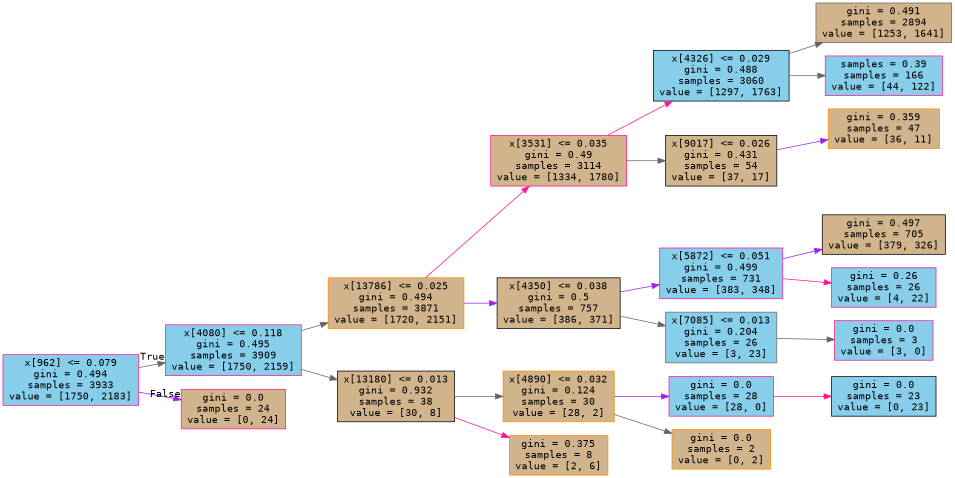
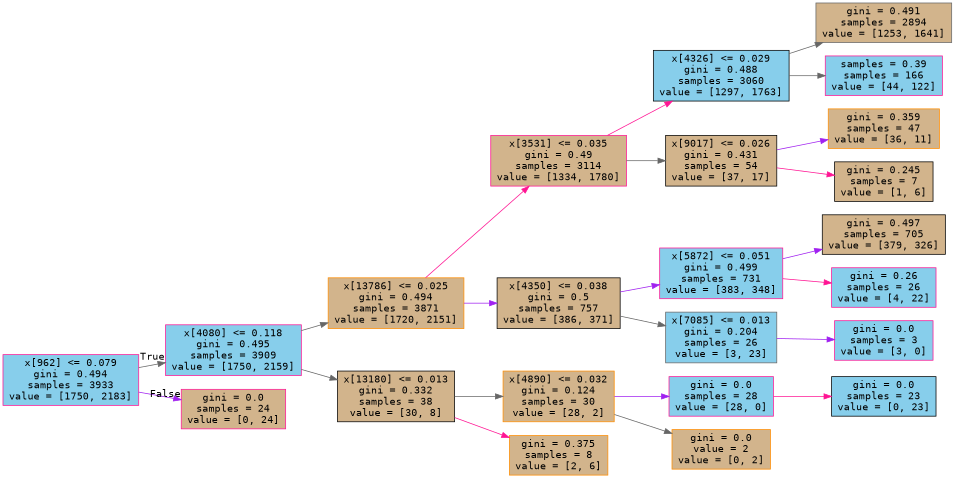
node "gini = 0.245 samples = 7 value = [1, 6]": added
edge "x[7085] <= 0.013 gini = 0.204 samples = 26 value = [3, 23]" -> "gini = 0.0 samples = 3 value = [3, 0]": color gray40 -> purple
node "x[13180] <= 0.013 gini = 0.932 samples = 38 value = [30, 8]": label "x[13180] <= 0.013 gini = 0.932 samples = 38 value = [30, 8]" -> "x[13180] <= 0.013 gini = 0.332 samples = 38 value = [30, 8]"
node "gini = 0.0 samples = 2 value = [0, 2]": label "gini = 0.0 samples = 2 value = [0, 2]" -> "gini = 0.0 value = 2 value = [0, 2]"
